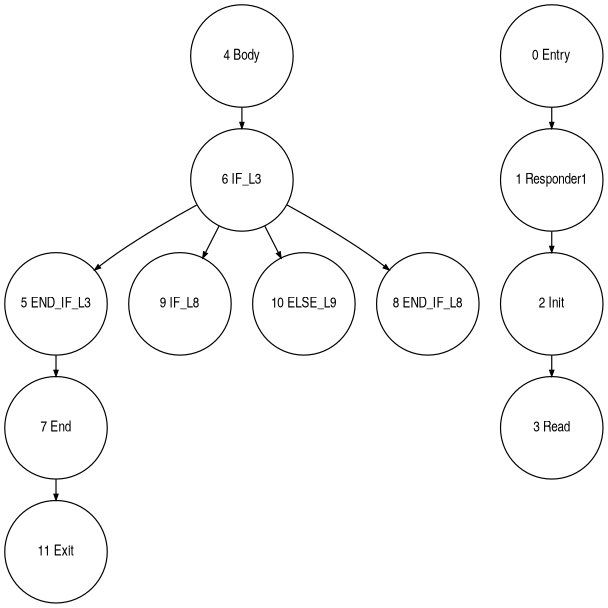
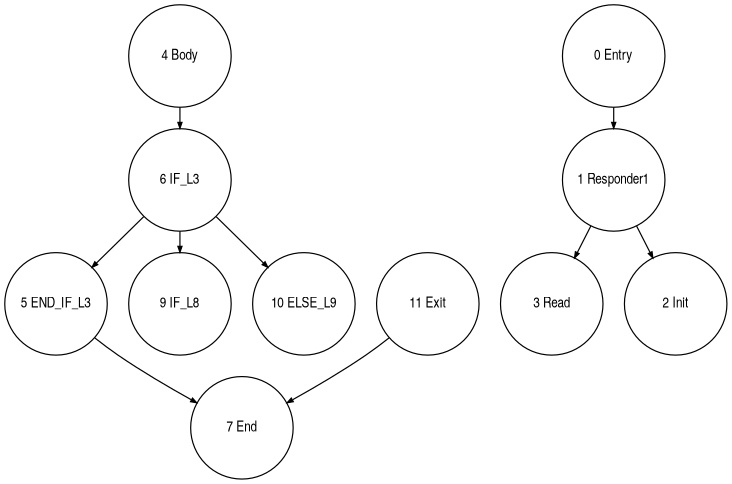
node "8 END_IF_L8": removed
edge "2 Init" -> "3 Read": now "1 Responder1" -> "3 Read"
edge "7 End" -> "11 Exit": reversed
